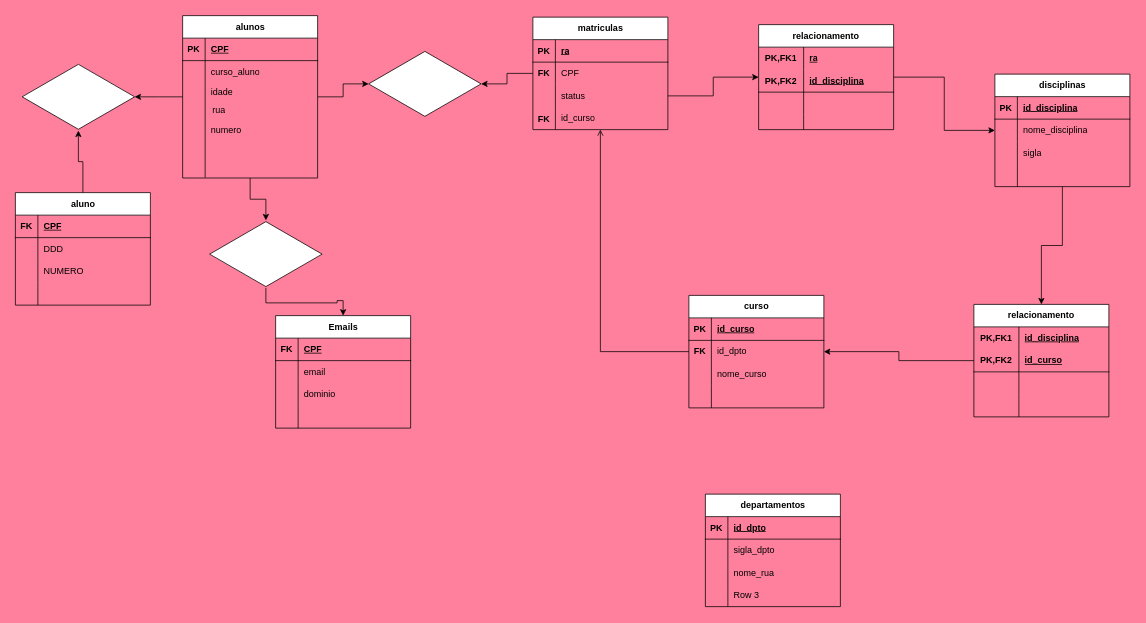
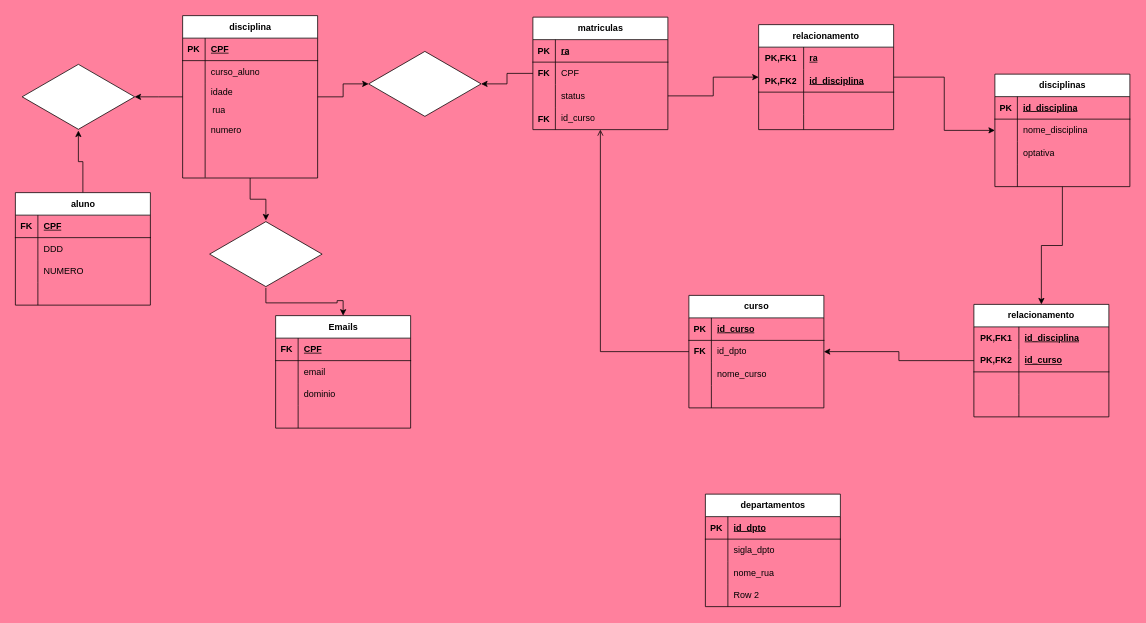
node "alunos": label "alunos" -> "disciplina"
node "sigla": label "sigla" -> "optativa"
node "Row 3": label "Row 3" -> "Row 2"
